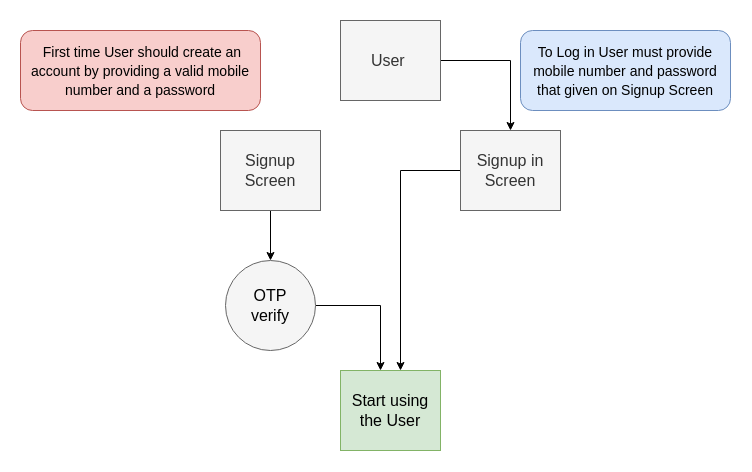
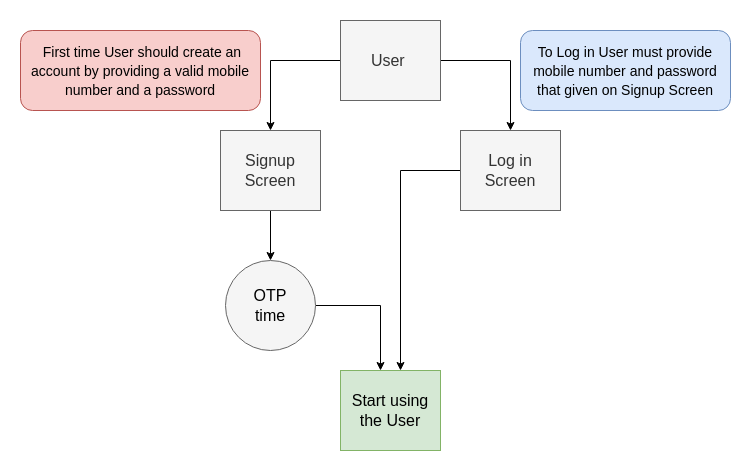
edge "User" -> "Signup Screen": added
node "Signup in Screen": label "Signup in Screen" -> "Log in Screen"
node "OTP verify": label "OTP verify" -> "OTP time"
